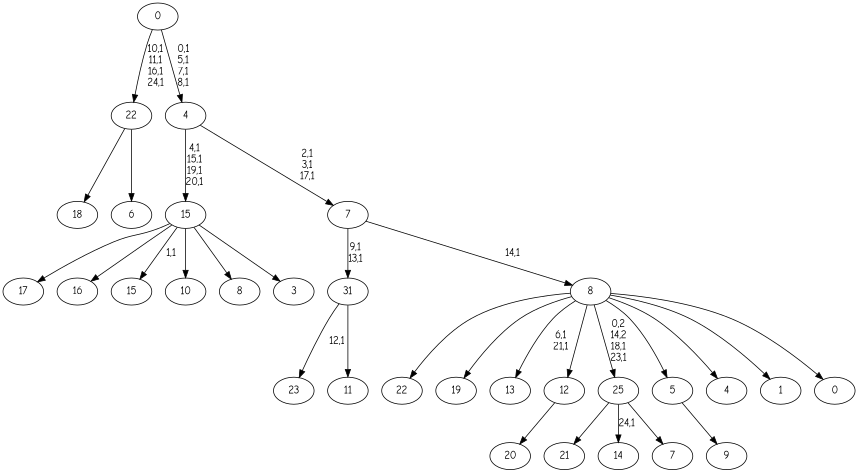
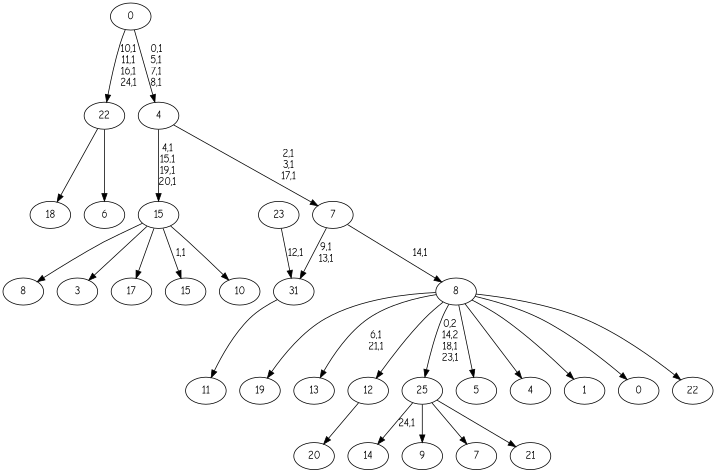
node "16": removed
edge "31" -> "23": reversed
edge "5" -> "9": now "25" -> "9"
